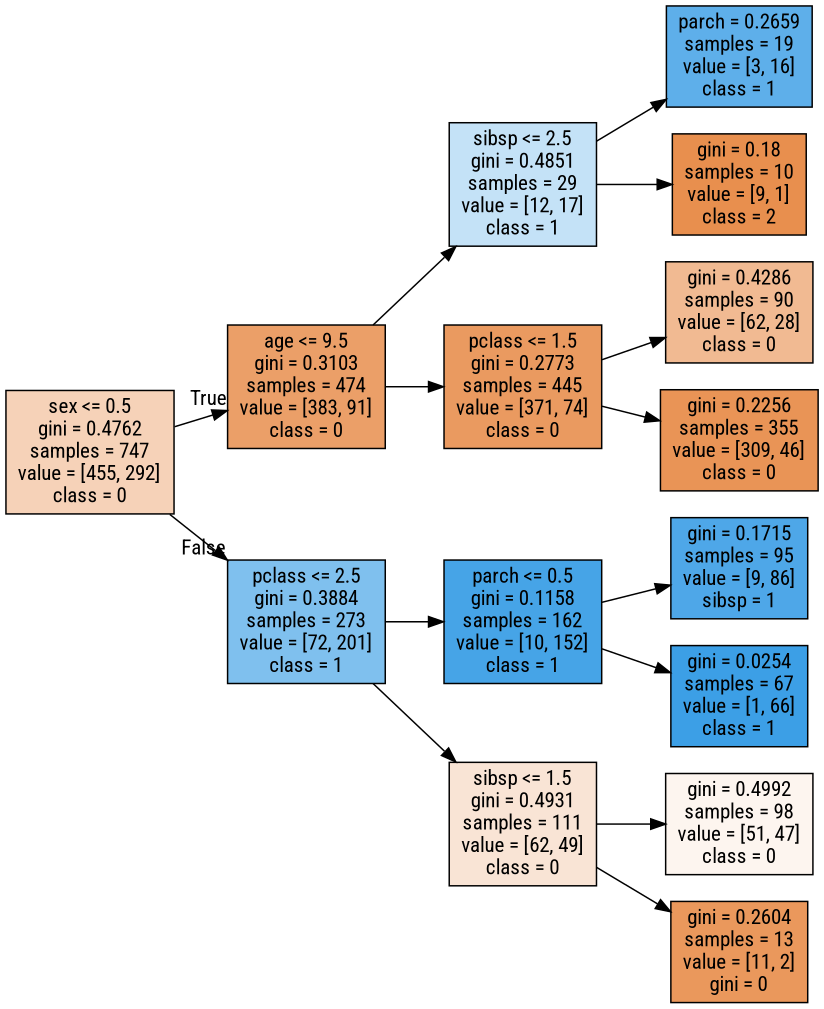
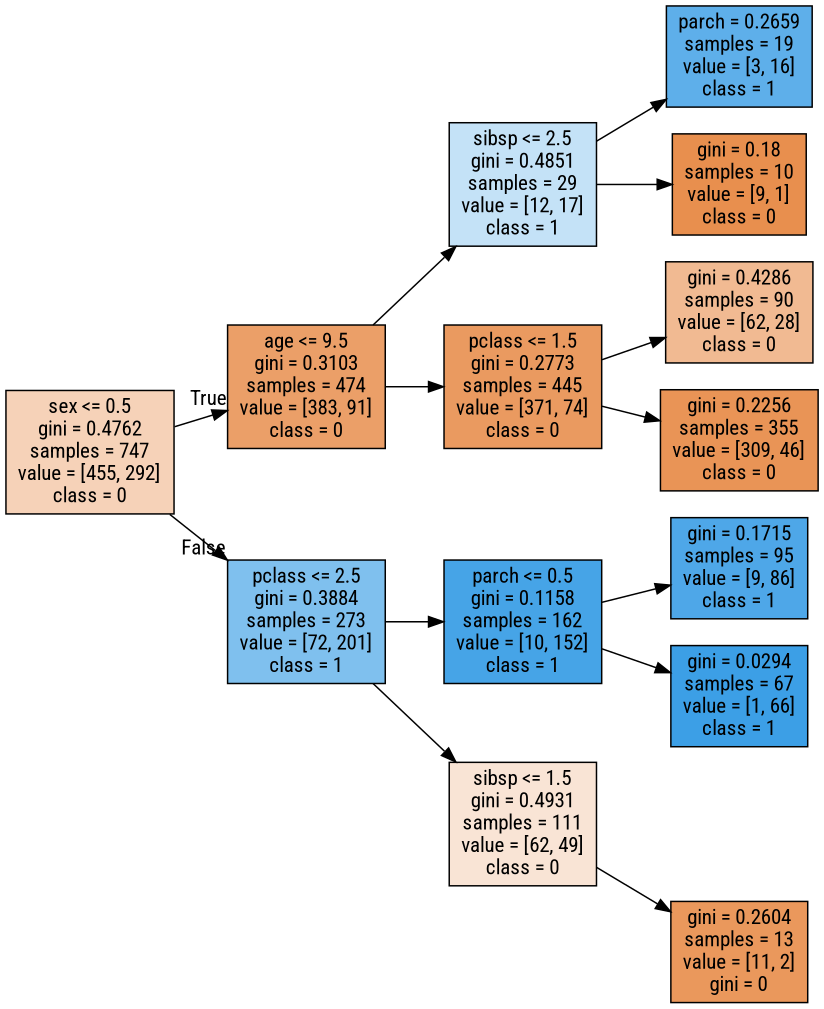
node "gini = 0.18 samples = 10 value = [9, 1] class = 2": label "gini = 0.18 samples = 10 value = [9, 1] class = 2" -> "gini = 0.18 samples = 10 value = [9, 1] class = 0"
node "gini = 0.1715 samples = 95 value = [9, 86] sibsp = 1": label "gini = 0.1715 samples = 95 value = [9, 86] sibsp = 1" -> "gini = 0.1715 samples = 95 value = [9, 86] class = 1"
node "gini = 0.0254 samples = 67 value = [1, 66] class = 1": label "gini = 0.0254 samples = 67 value = [1, 66] class = 1" -> "gini = 0.0294 samples = 67 value = [1, 66] class = 1"
node "gini = 0.4992 samples = 98 value = [51, 47] class = 0": removed
